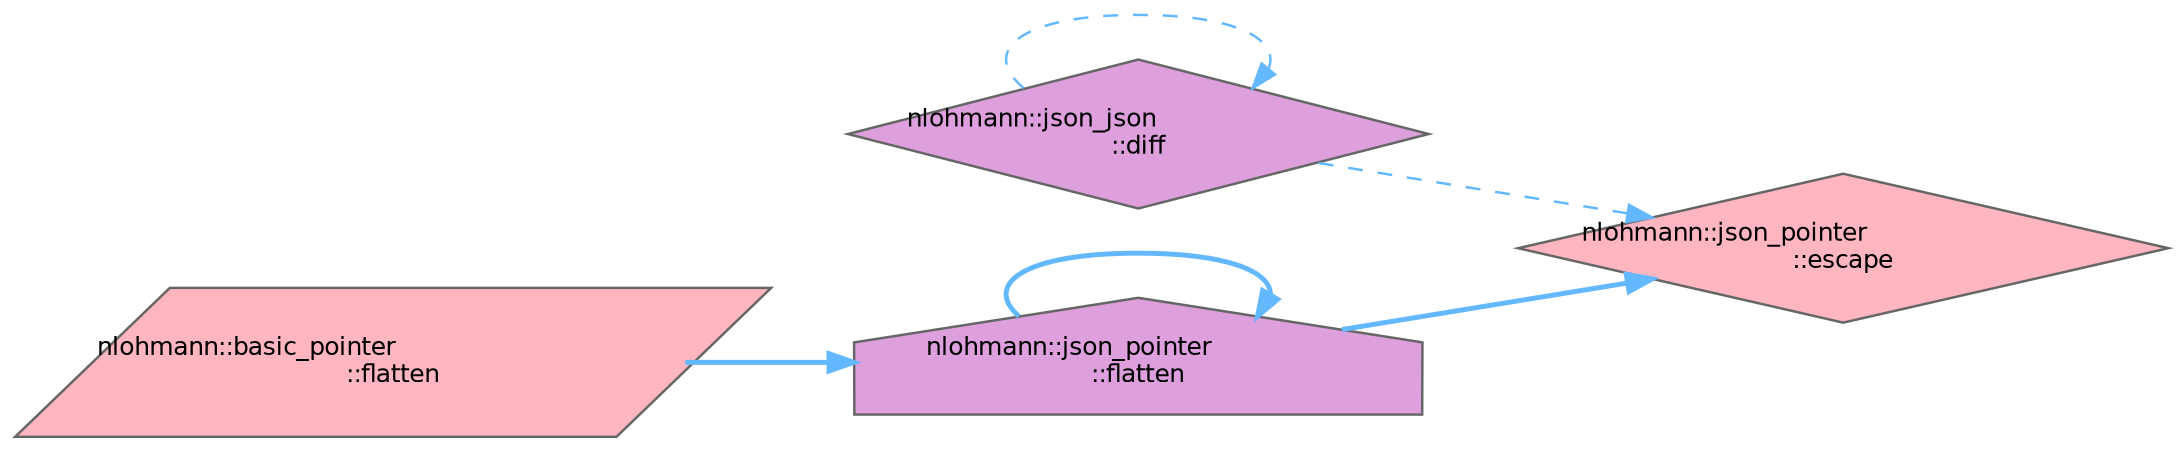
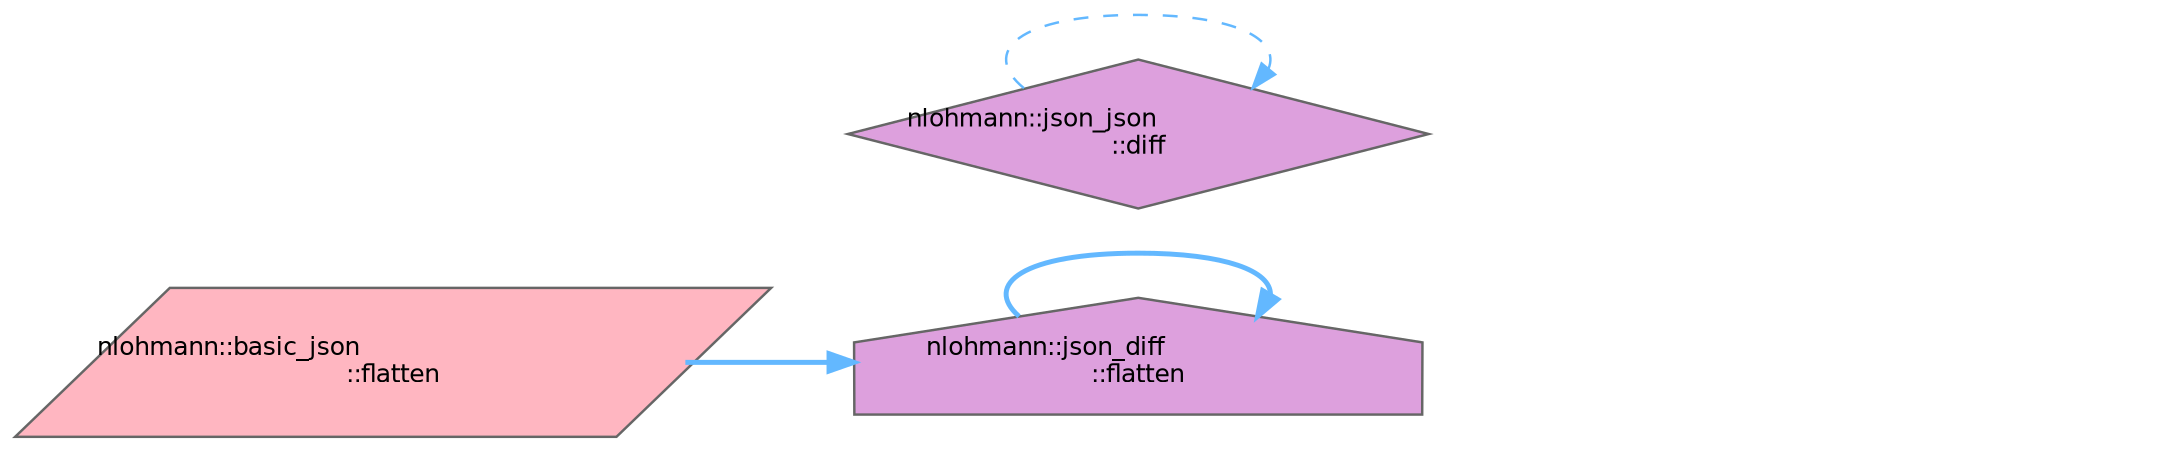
node "nlohmann::json_pointer ::escape": removed
node "nlohmann::basic_pointer ::flatten": label "nlohmann::basic_pointer ::flatten" -> "nlohmann::basic_json ::flatten"
node "nlohmann::json_pointer ::flatten": label "nlohmann::json_pointer ::flatten" -> "nlohmann::json_diff ::flatten"
